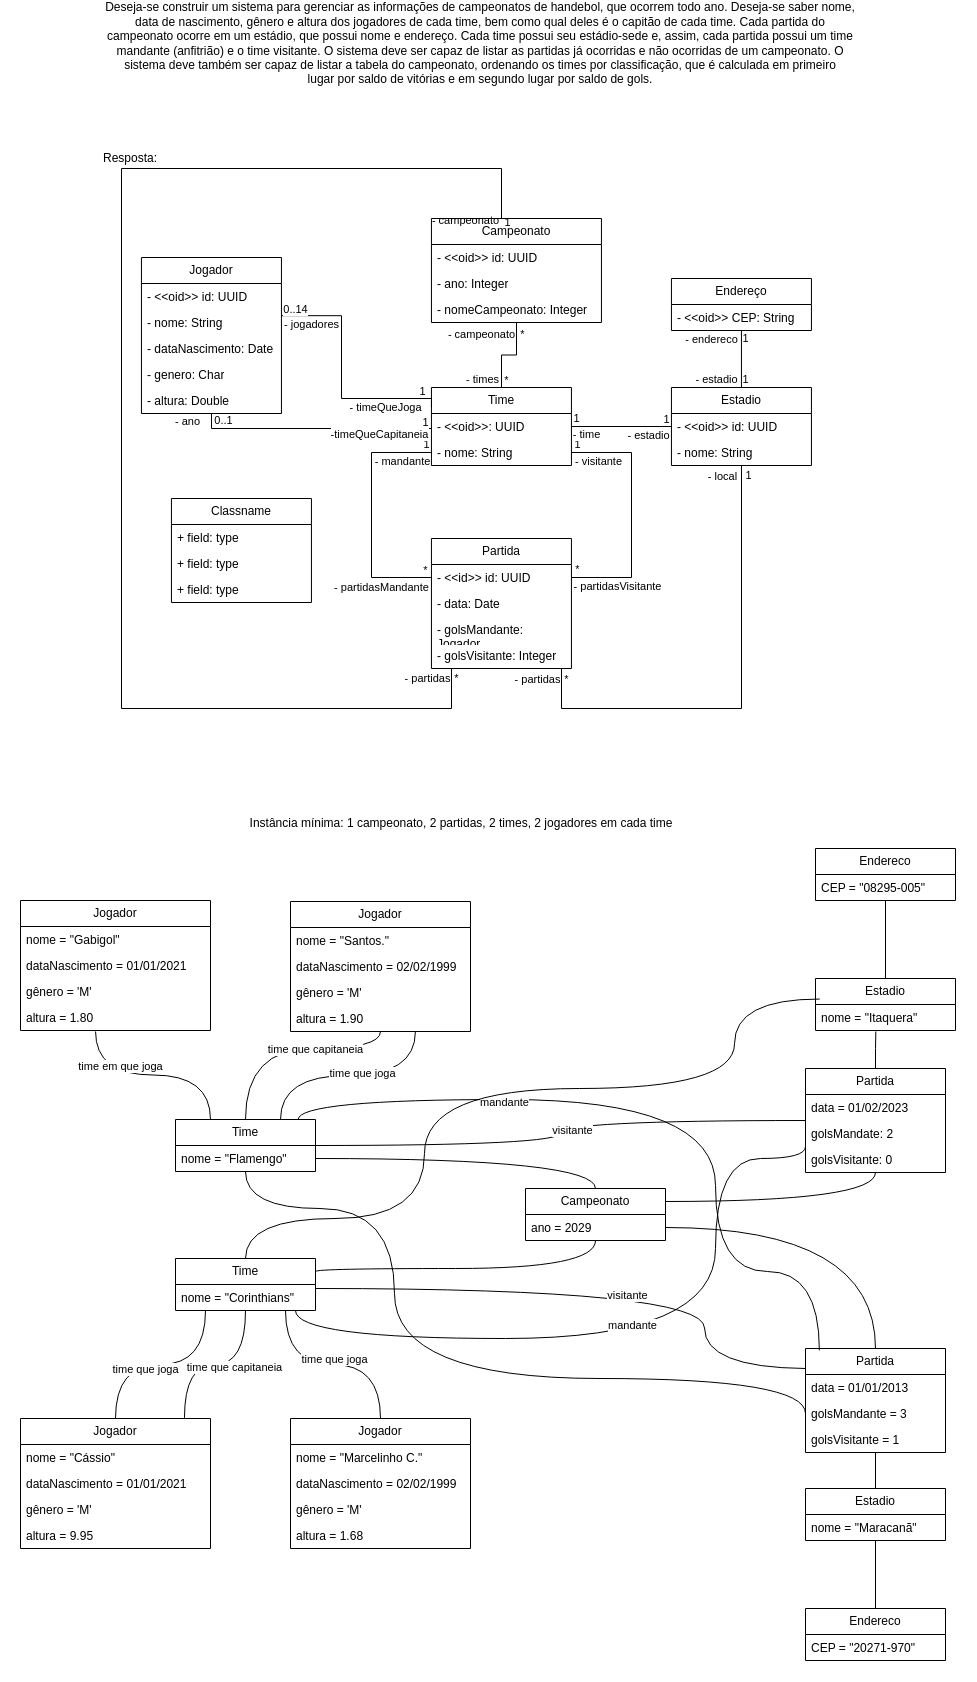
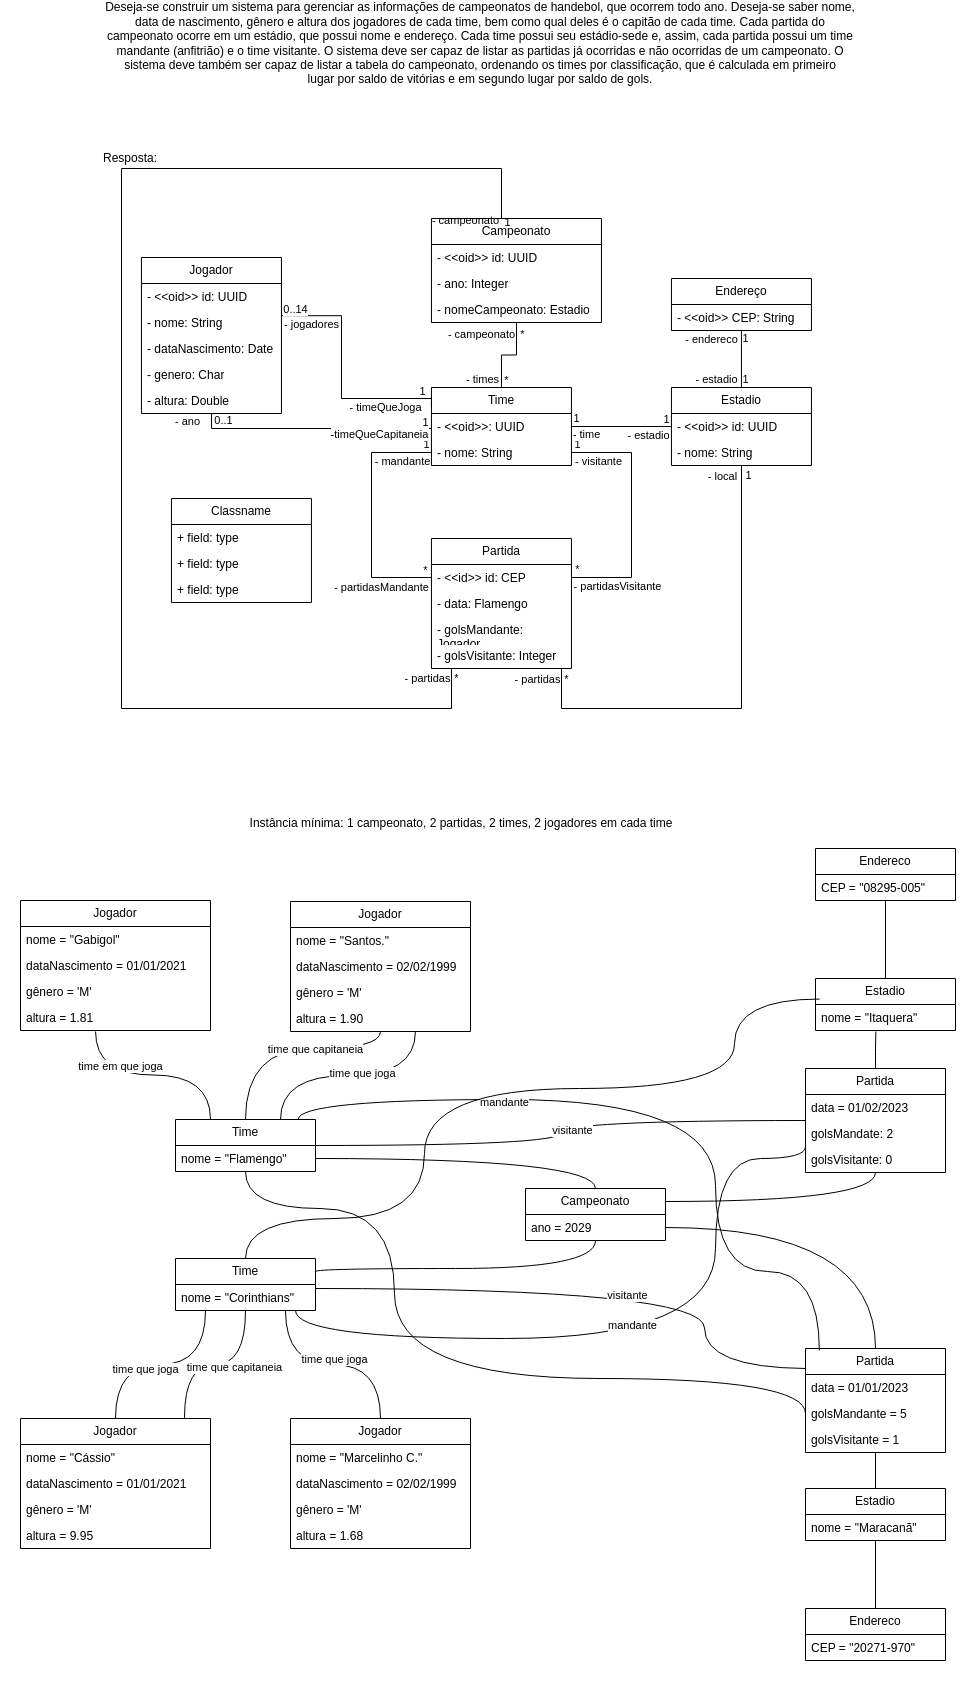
node "- nomeCampeonato: Integer": label "- nomeCampeonato: Integer" -> "- nomeCampeonato: Estadio"
node "- <<id>> id: UUID": label "- <<id>> id: UUID" -> "- <<id>> id: CEP"
node "- data: Date": label "- data: Date" -> "- data: Flamengo"
node "altura = 1.80": label "altura = 1.80" -> "altura = 1.81"
node "data = 01/01/2013": label "data = 01/01/2013" -> "data = 01/01/2023"
node "golsMandante = 3": label "golsMandante = 3" -> "golsMandante = 5"
